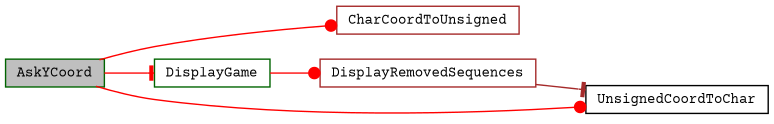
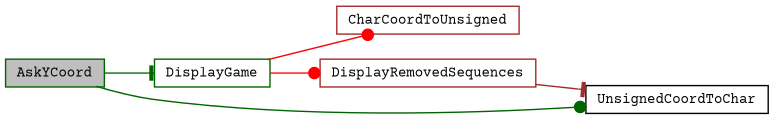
edge "AskYCoord" -> "CharCoordToUnsigned": now "DisplayGame" -> "CharCoordToUnsigned"
edge "AskYCoord" -> "DisplayGame": color red -> darkgreen
edge "AskYCoord" -> "UnsignedCoordToChar": color red -> darkgreen
